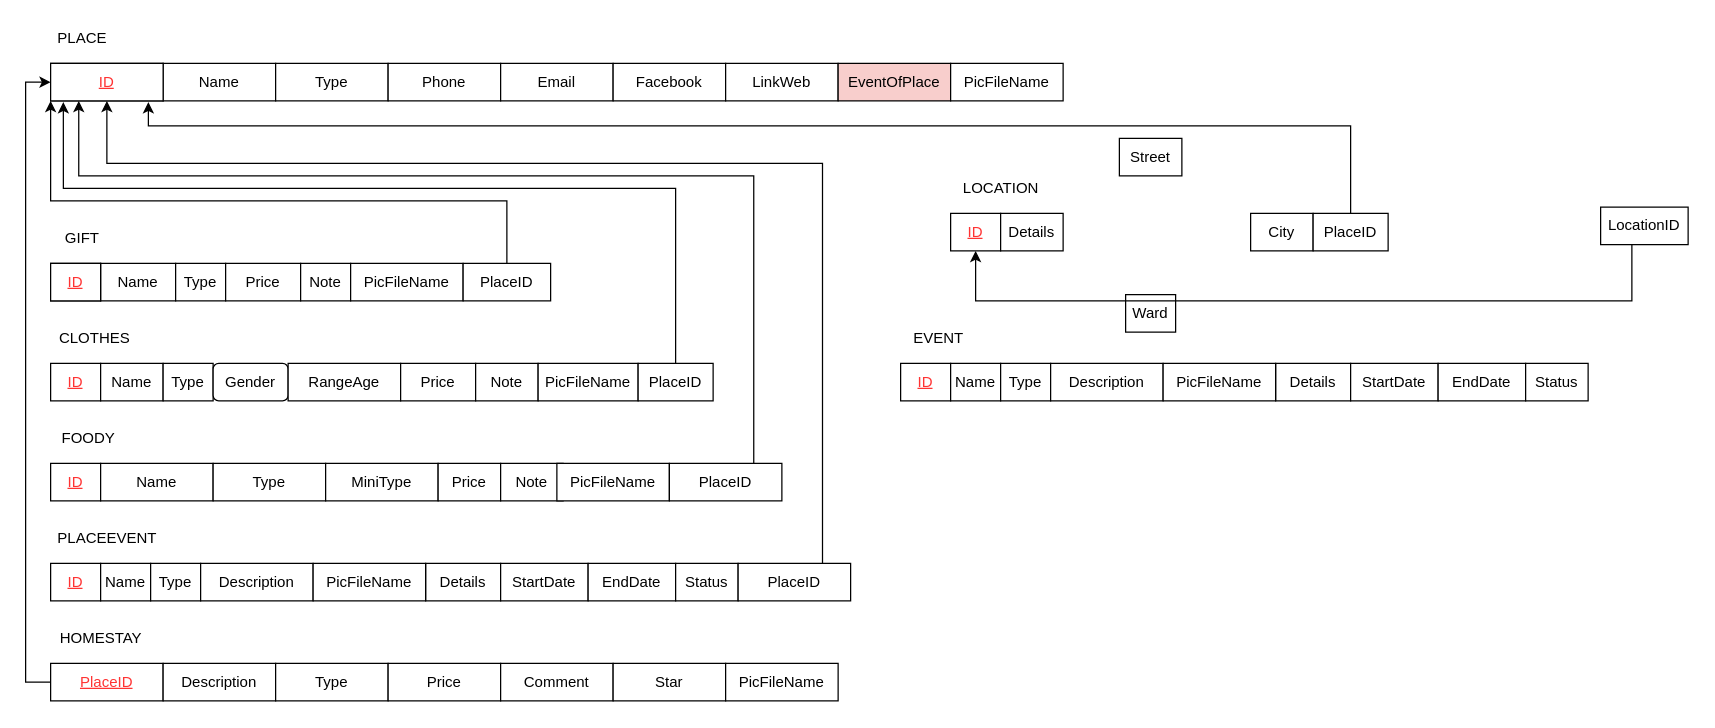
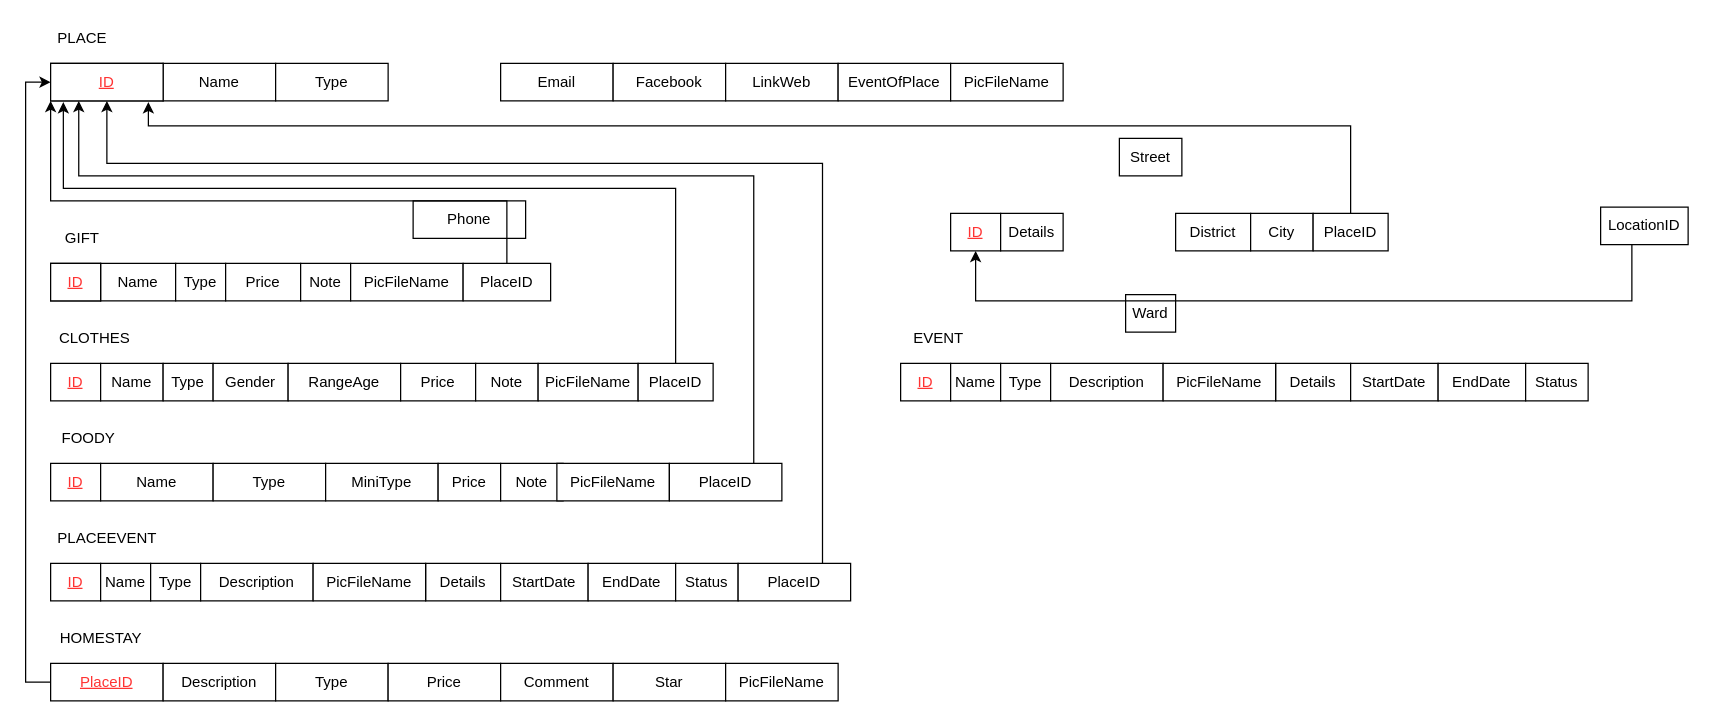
node "Phone": moved (444, 82) -> (469, 219)
node "EventOfPlace": fillcolor #f8cecc -> #ffffff
node "LOCATION": removed
node "District": added
node "Gender": shape rounded rectangle -> rectangle
